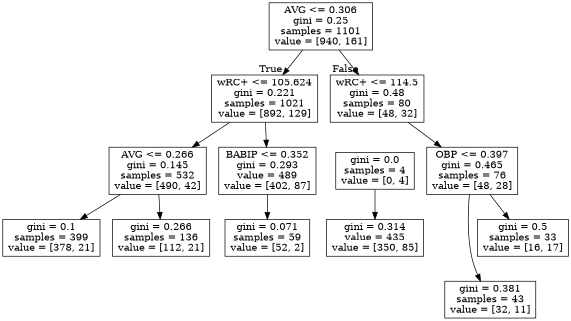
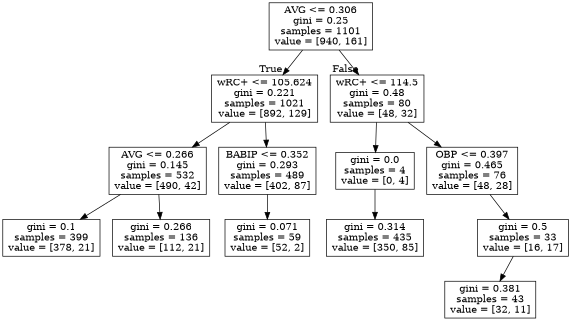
edge "wRC+ <= 114.5 gini = 0.48 samples = 80 value = [48, 32]" -> "gini = 0.0 samples = 4 value = [0, 4]": added
node "BABIP <= 0.352 gini = 0.293 value = 489 value = [402, 87]": label "BABIP <= 0.352 gini = 0.293 value = 489 value = [402, 87]" -> "BABIP <= 0.352 gini = 0.293 samples = 489 value = [402, 87]"
edge "OBP <= 0.397 gini = 0.465 samples = 76 value = [48, 28]" -> "gini = 0.381 samples = 43 value = [32, 11]": now "gini = 0.5 samples = 33 value = [16, 17]" -> "gini = 0.381 samples = 43 value = [32, 11]"
node "gini = 0.314 value = 435 value = [350, 85]": label "gini = 0.314 value = 435 value = [350, 85]" -> "gini = 0.314 samples = 435 value = [350, 85]"
